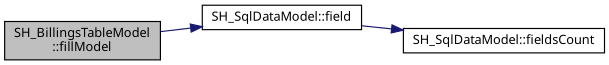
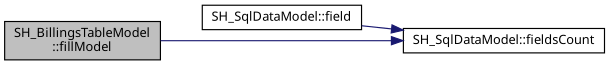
edge "SH_BillingsTableModel ::fillModel" -> "SH_SqlDataModel::field": now "SH_BillingsTableModel ::fillModel" -> "SH_SqlDataModel::fieldsCount"
